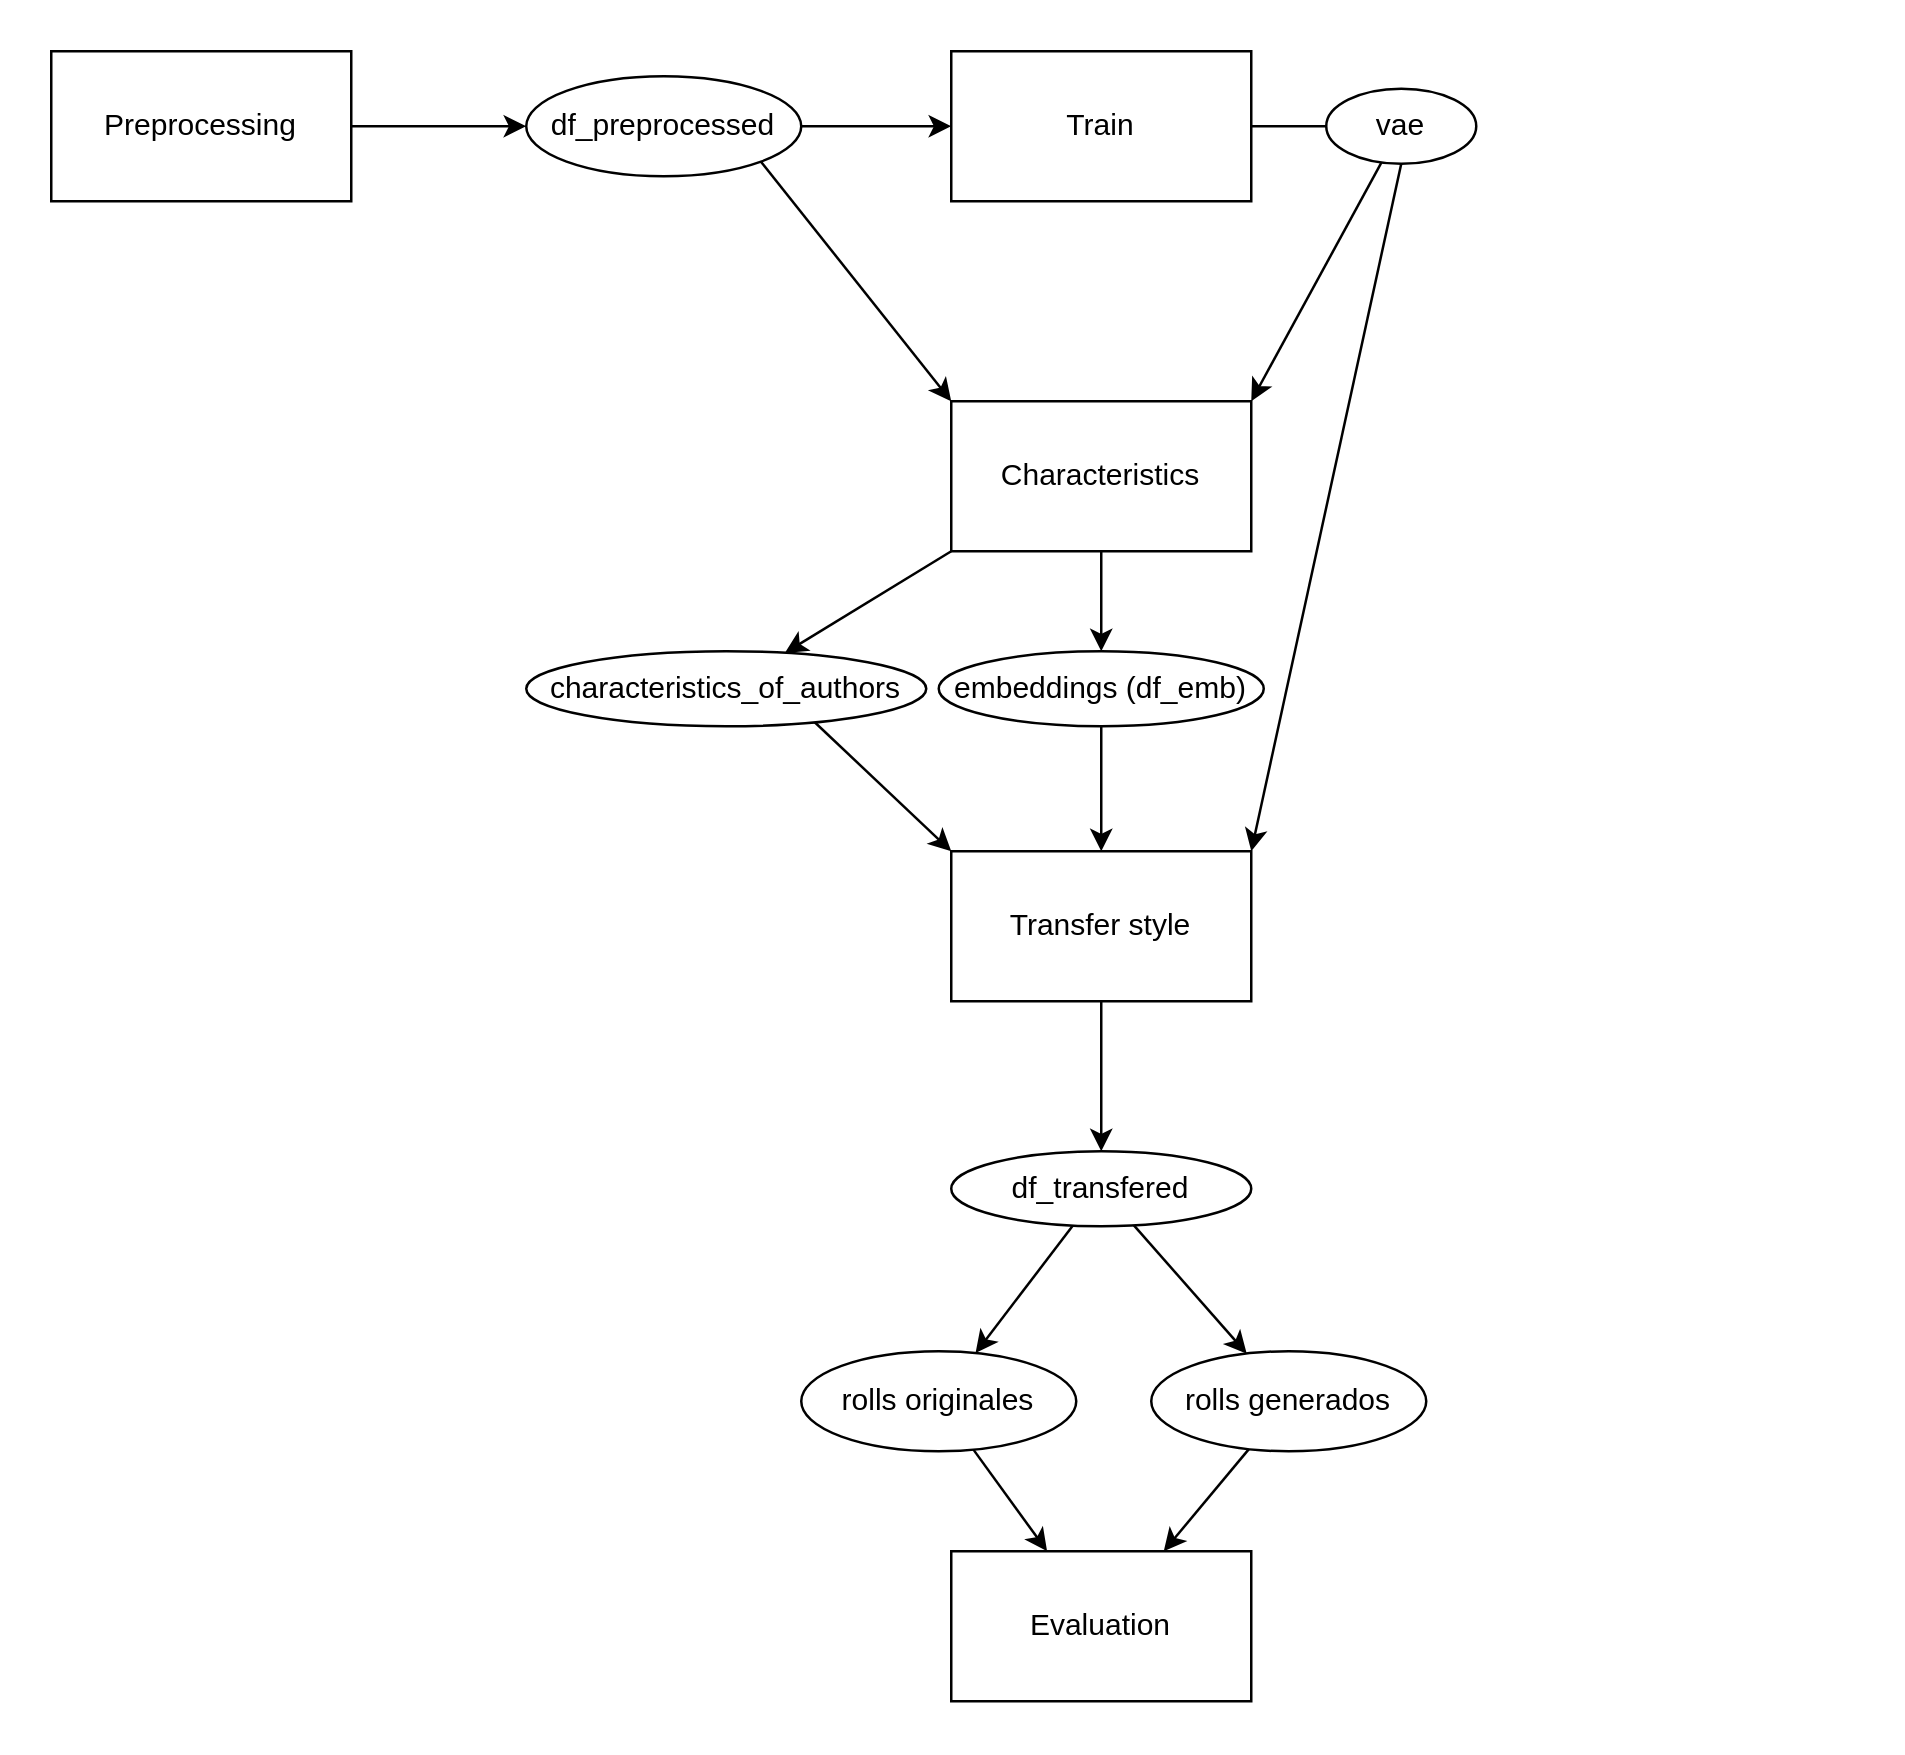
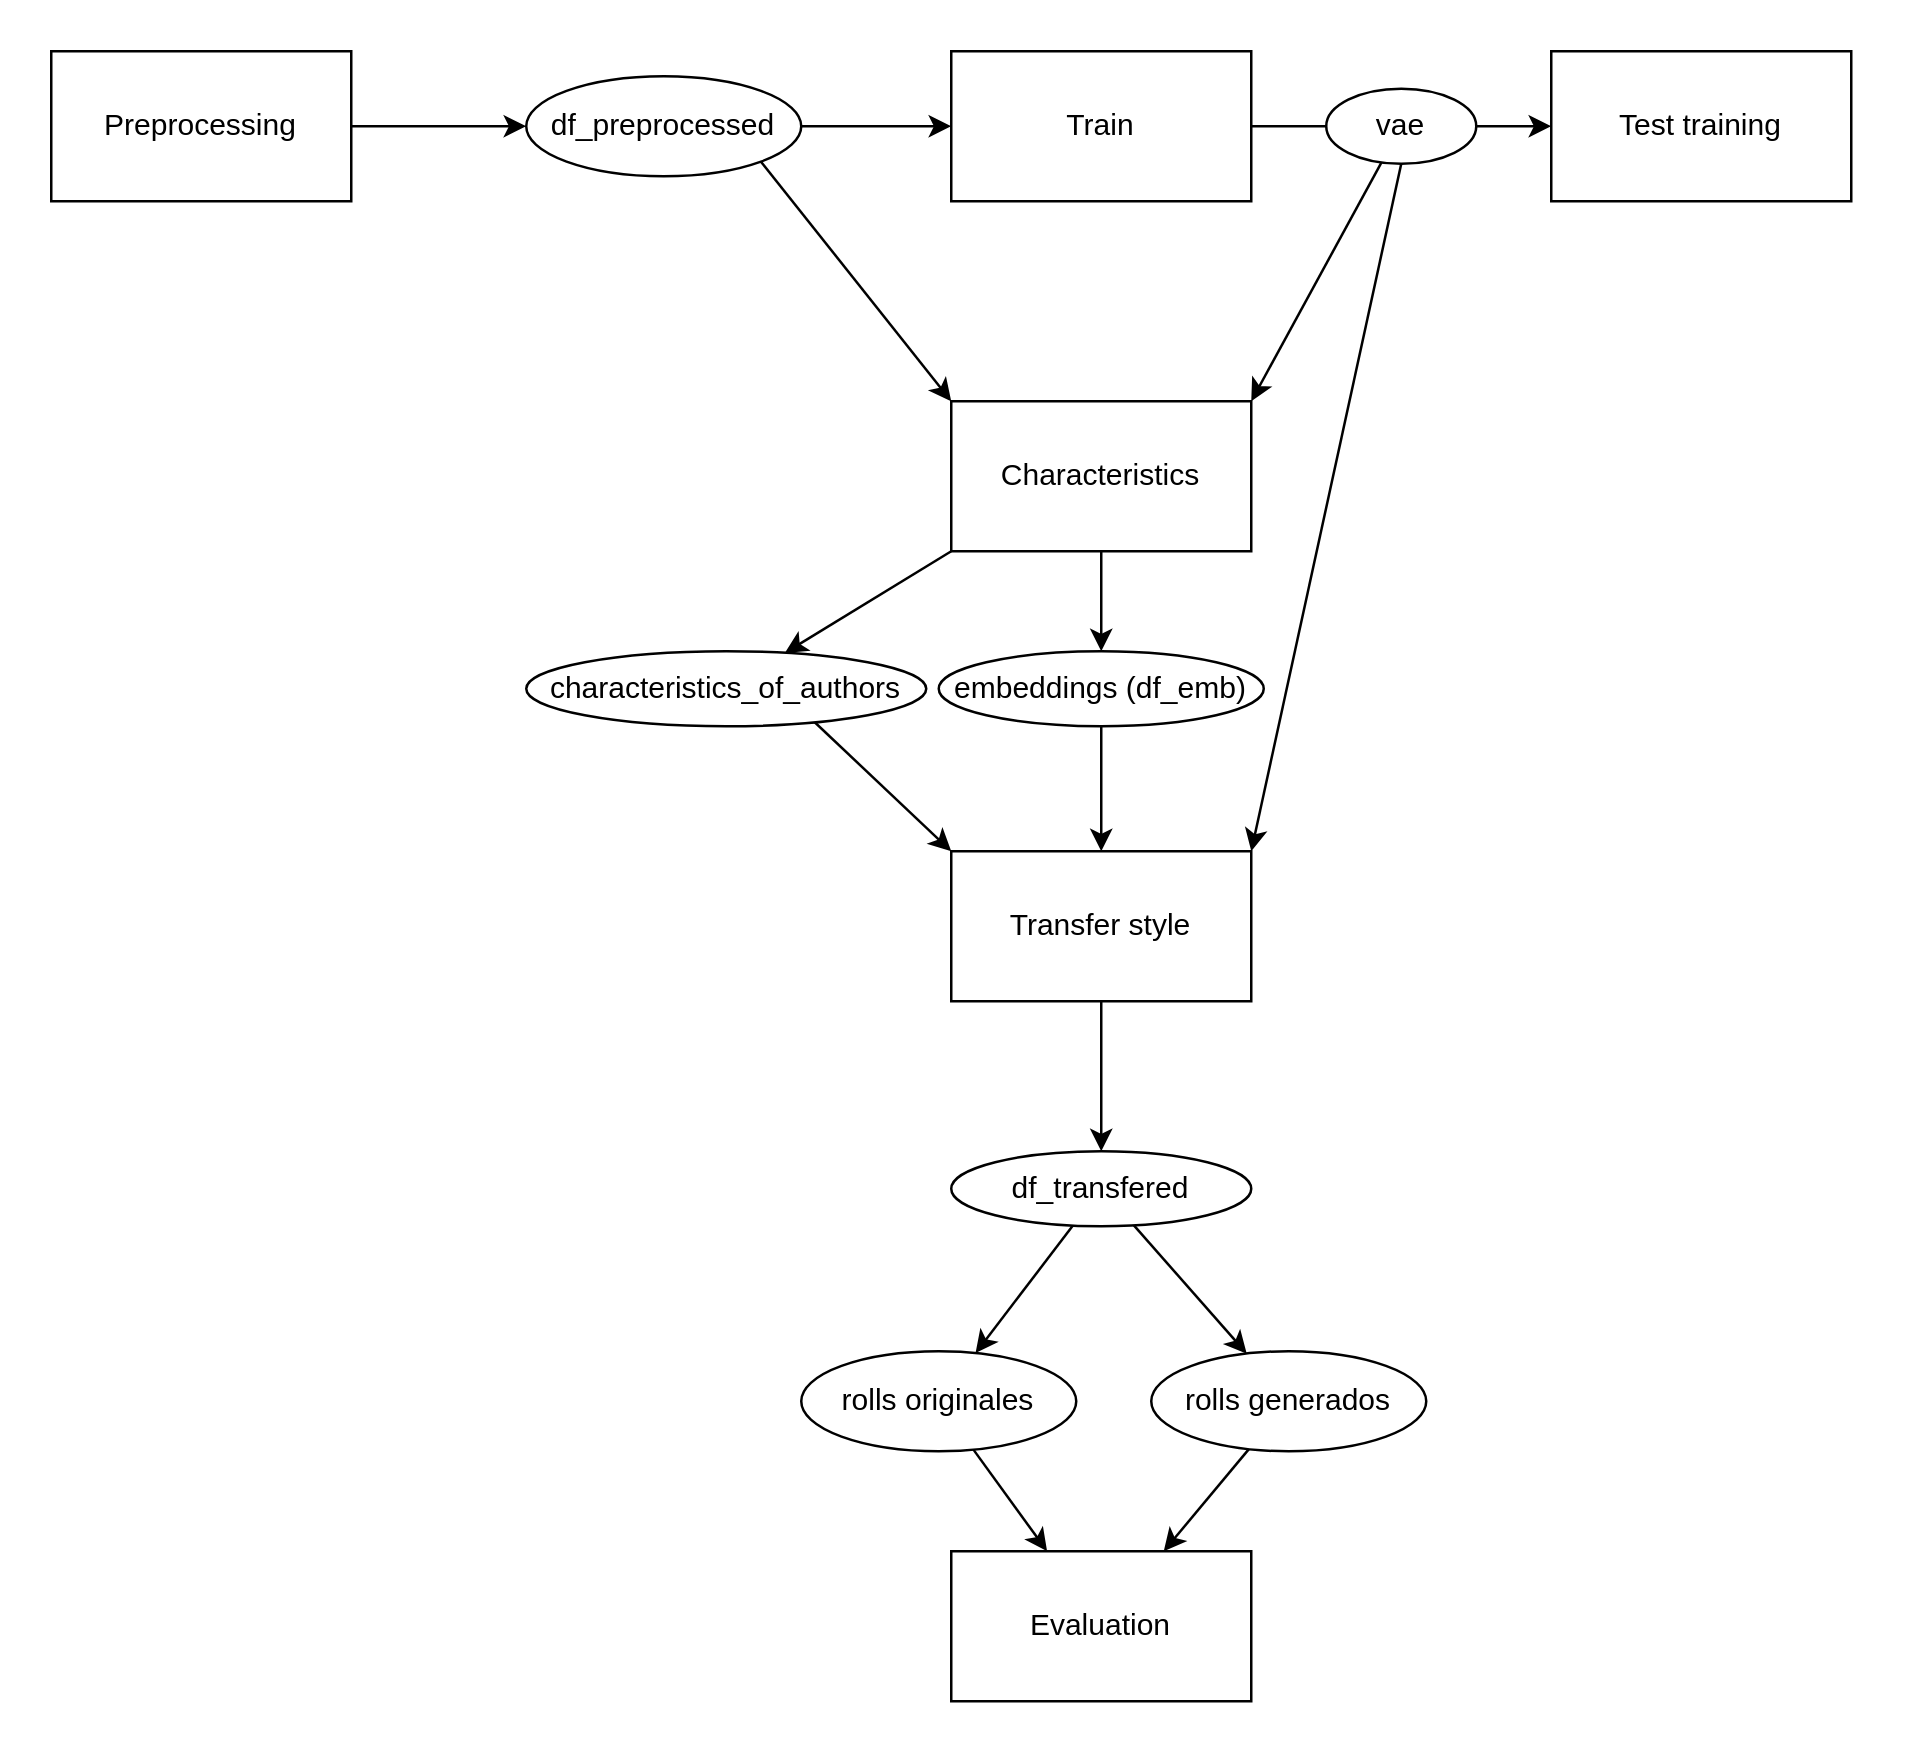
edge "vae" -> "Test training": added
node "Test training": added
